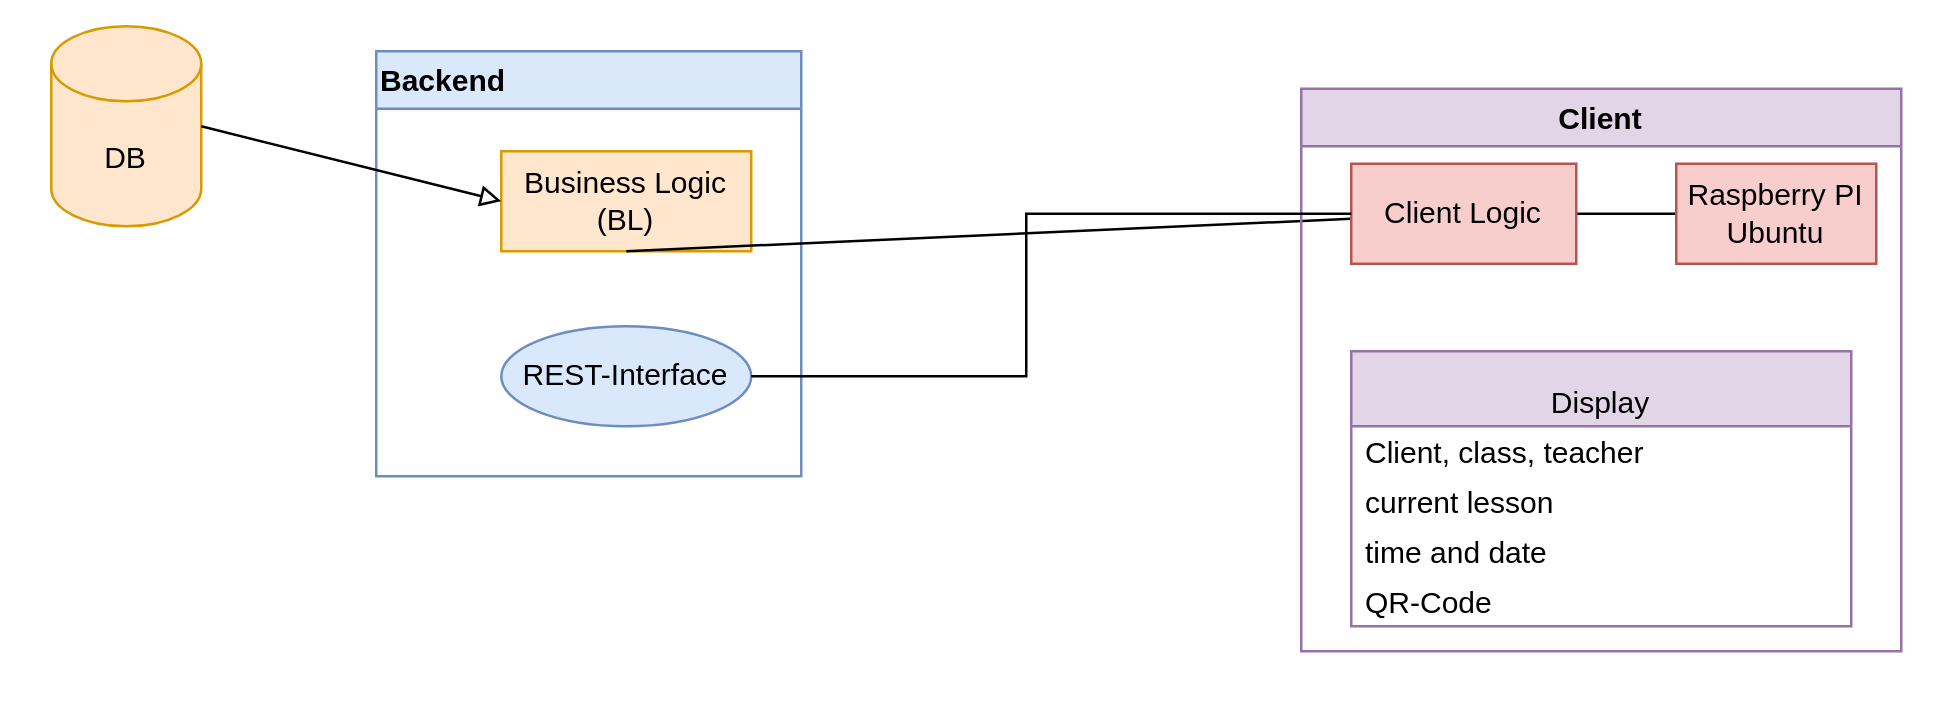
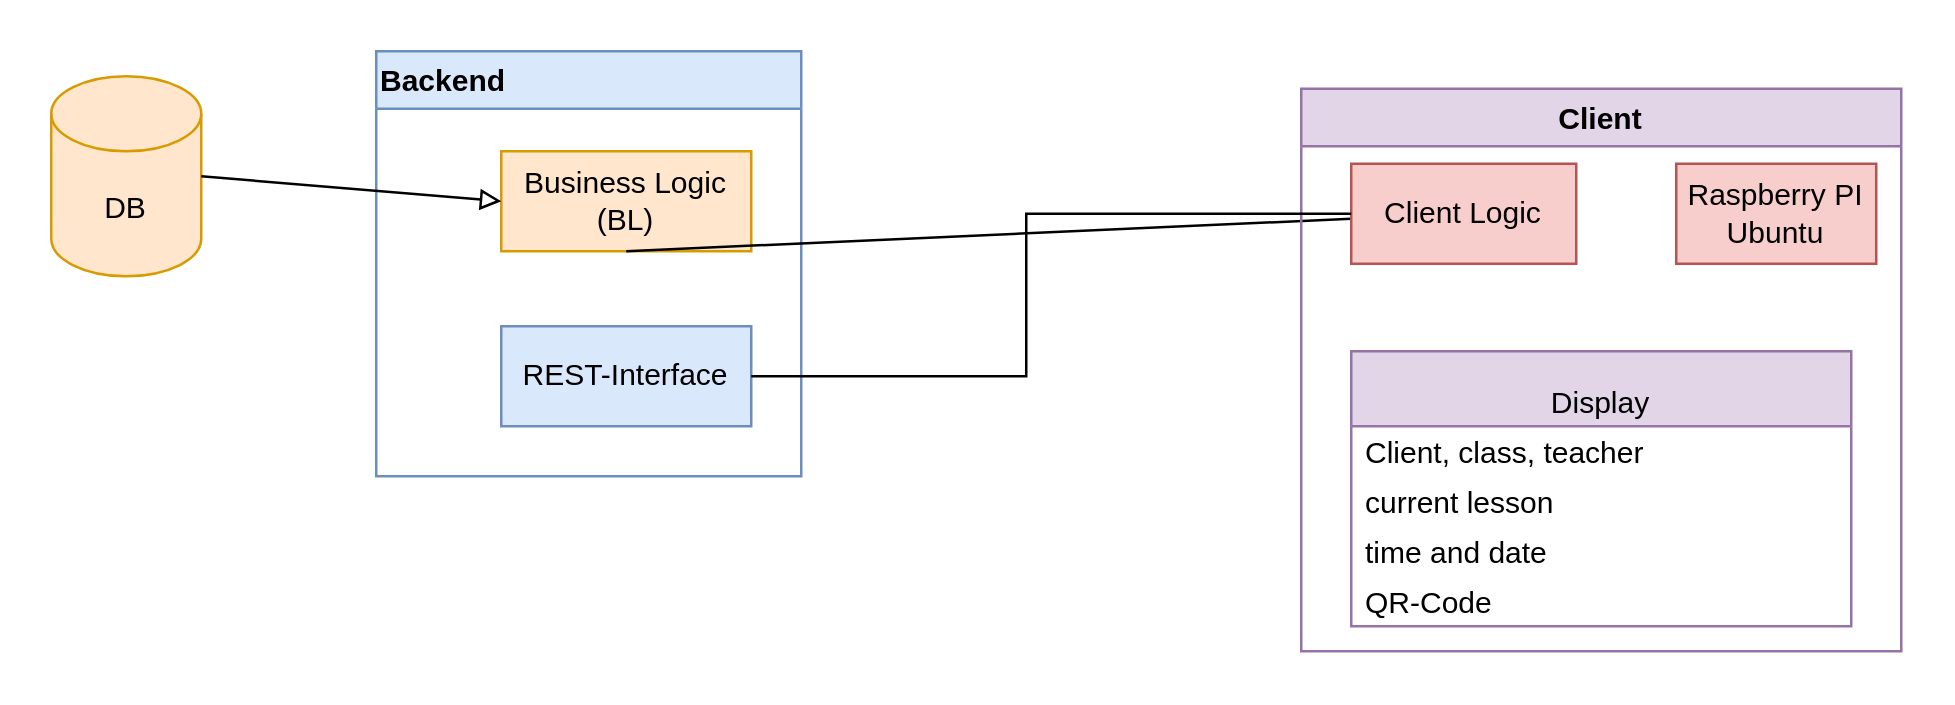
node "DB": moved (126, 126) -> (126, 176)
edge "Client Logic" -- "Raspberry PI Ubuntu": removed
node "REST-Interface": shape ellipse -> rectangle
